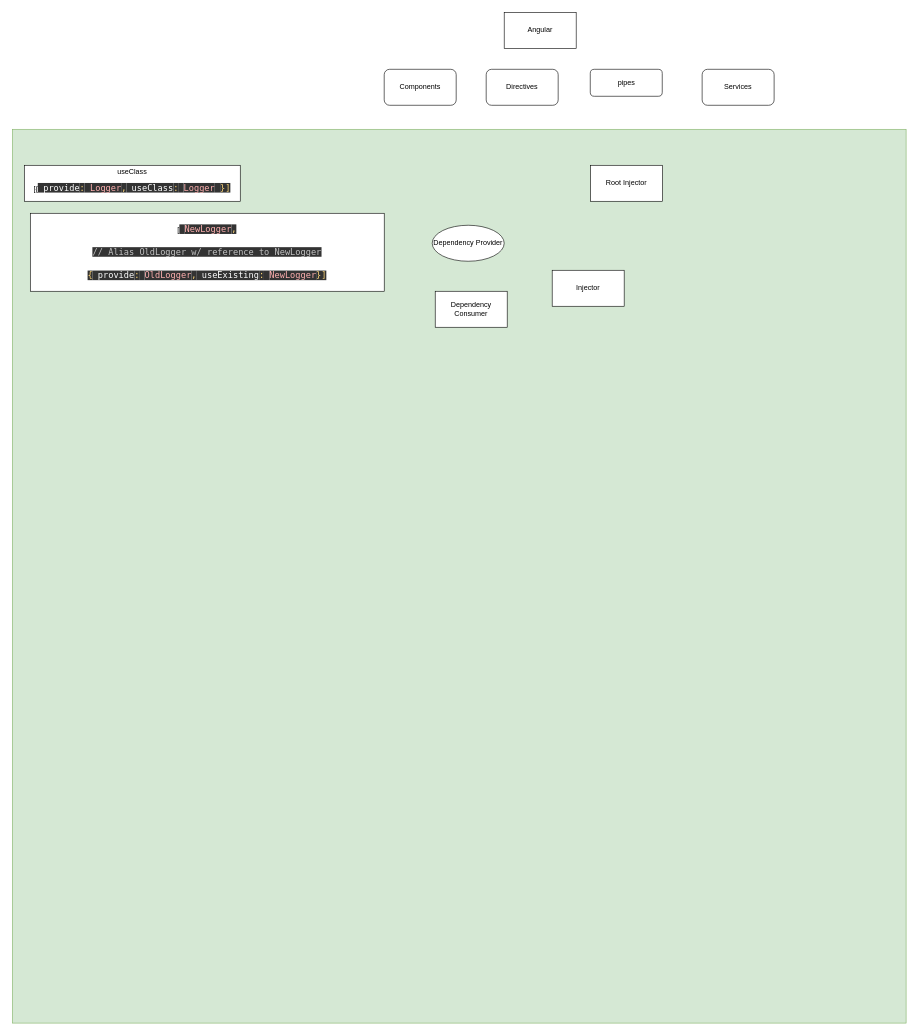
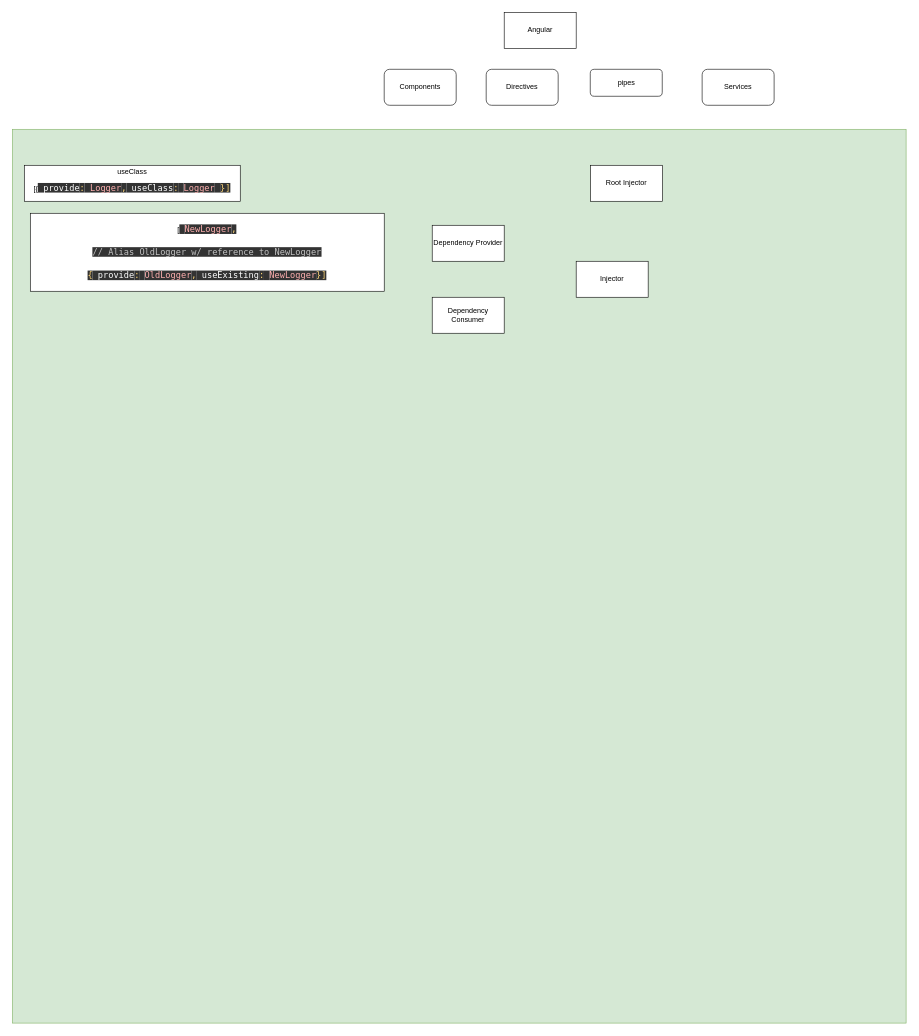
node "Dependency Provider": shape ellipse -> rectangle
node "Injector": moved (588, 288) -> (612, 279)
node "Dependency Consumer": moved (471, 309) -> (468, 315)
